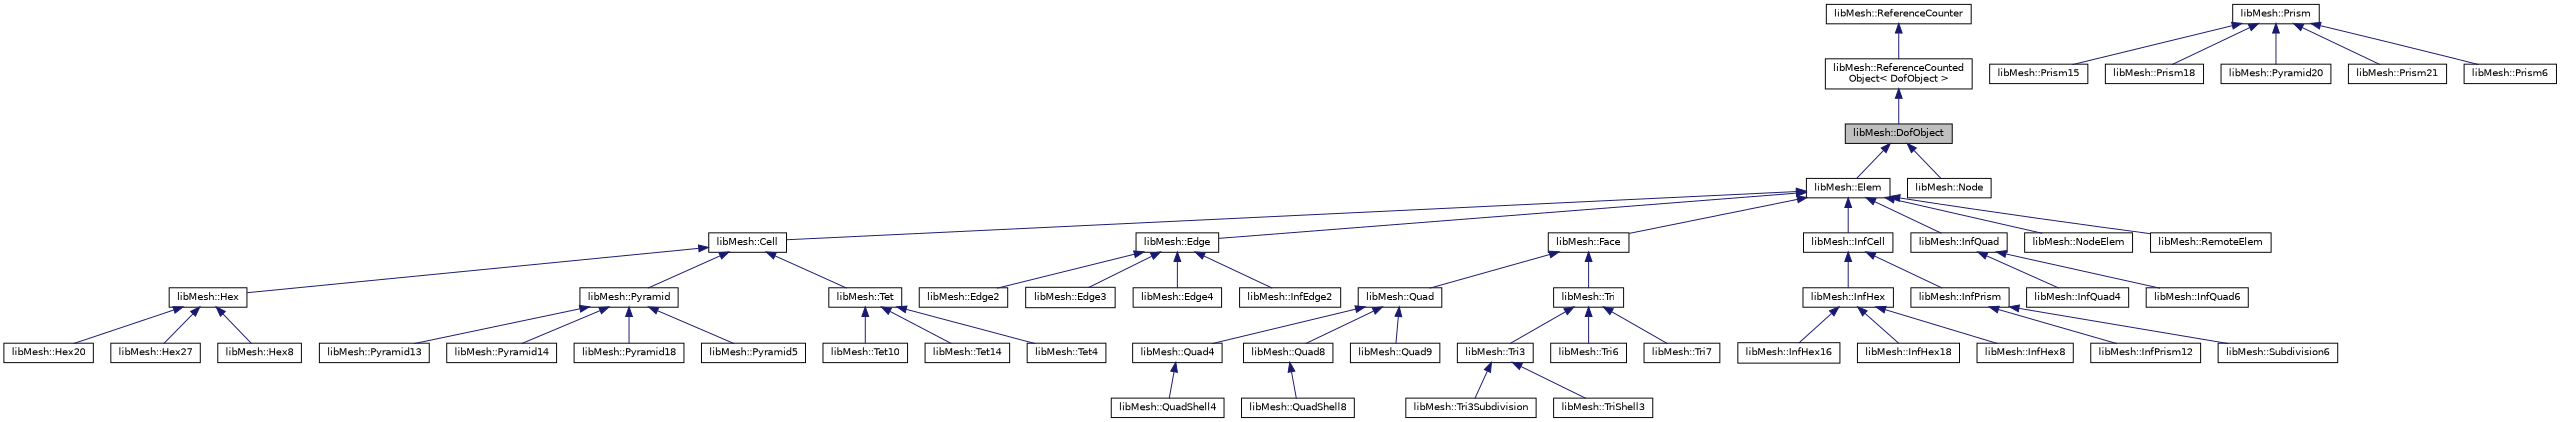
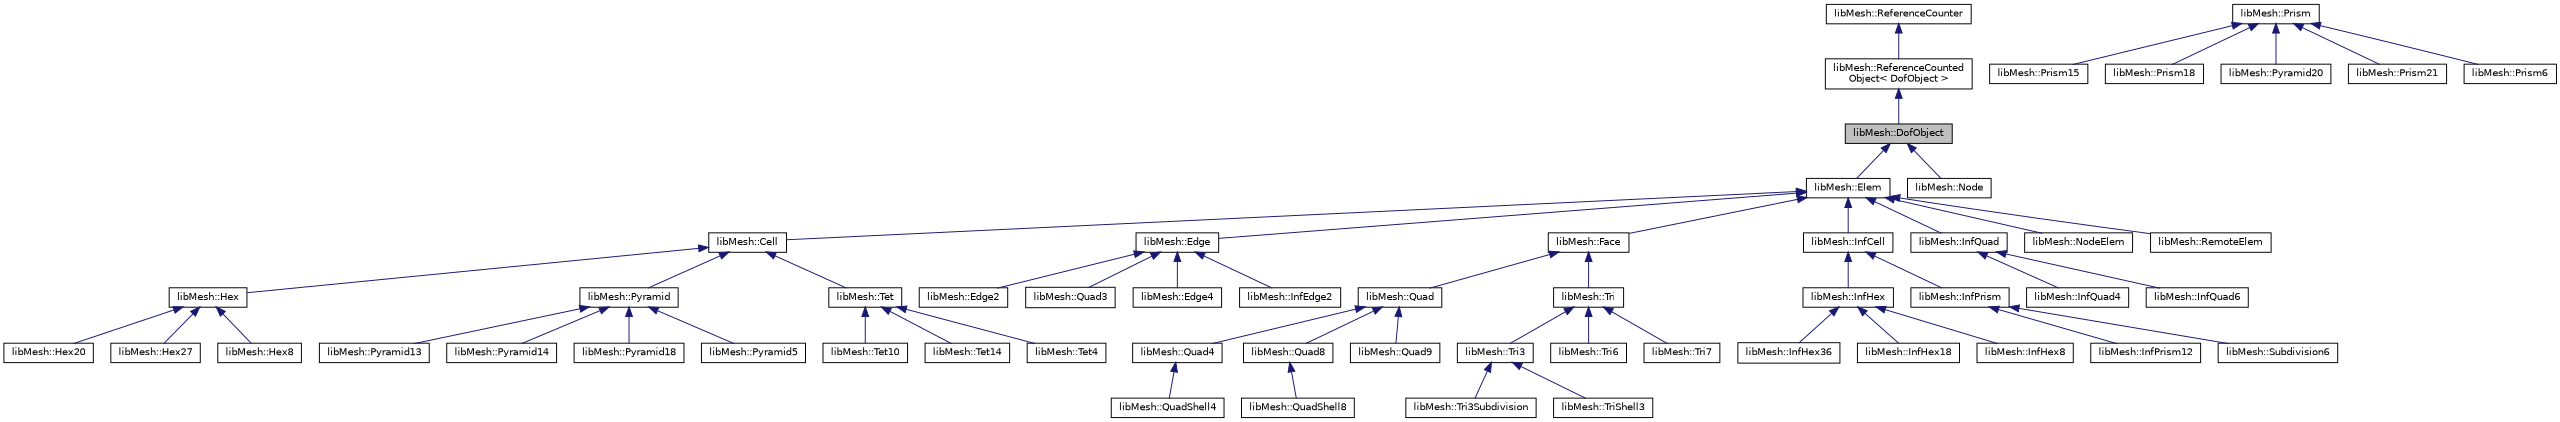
node "libMesh::Edge3": label "libMesh::Edge3" -> "libMesh::Quad3"
node "libMesh::InfHex16": label "libMesh::InfHex16" -> "libMesh::InfHex36"
